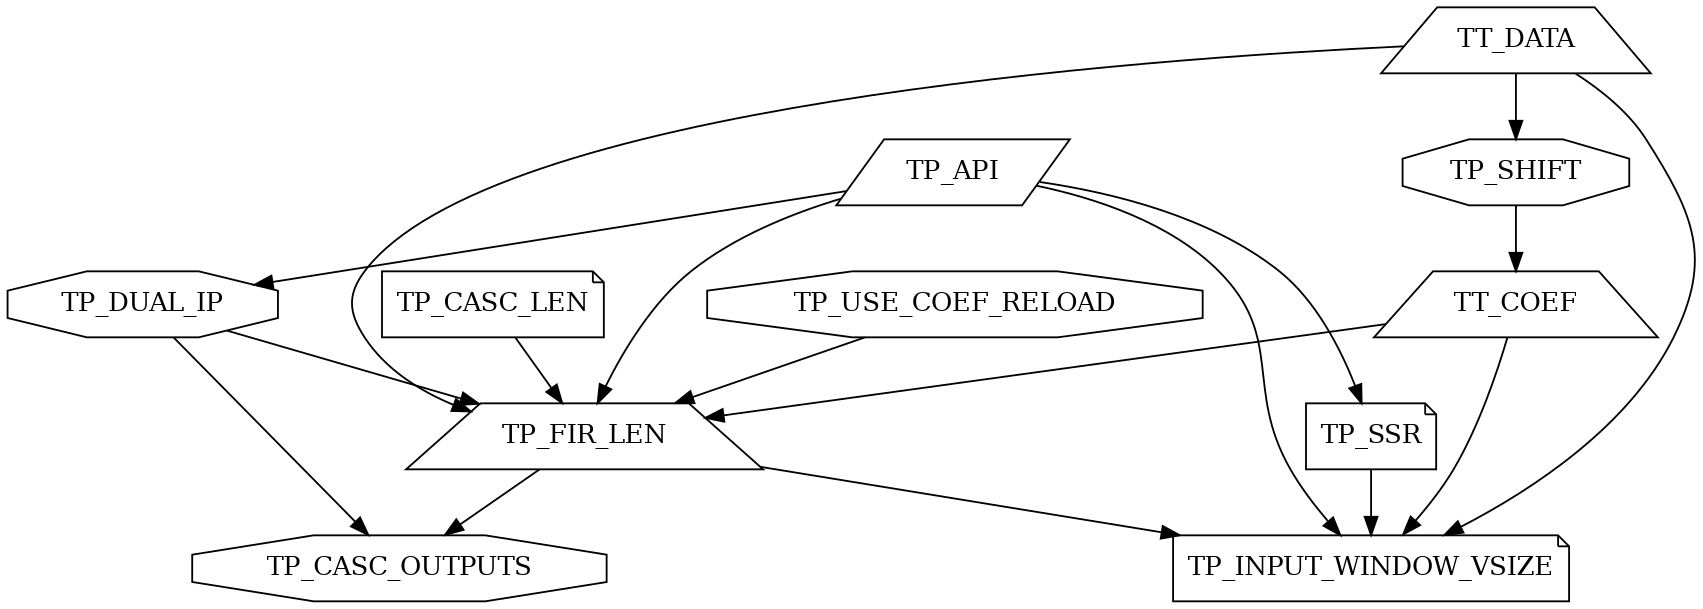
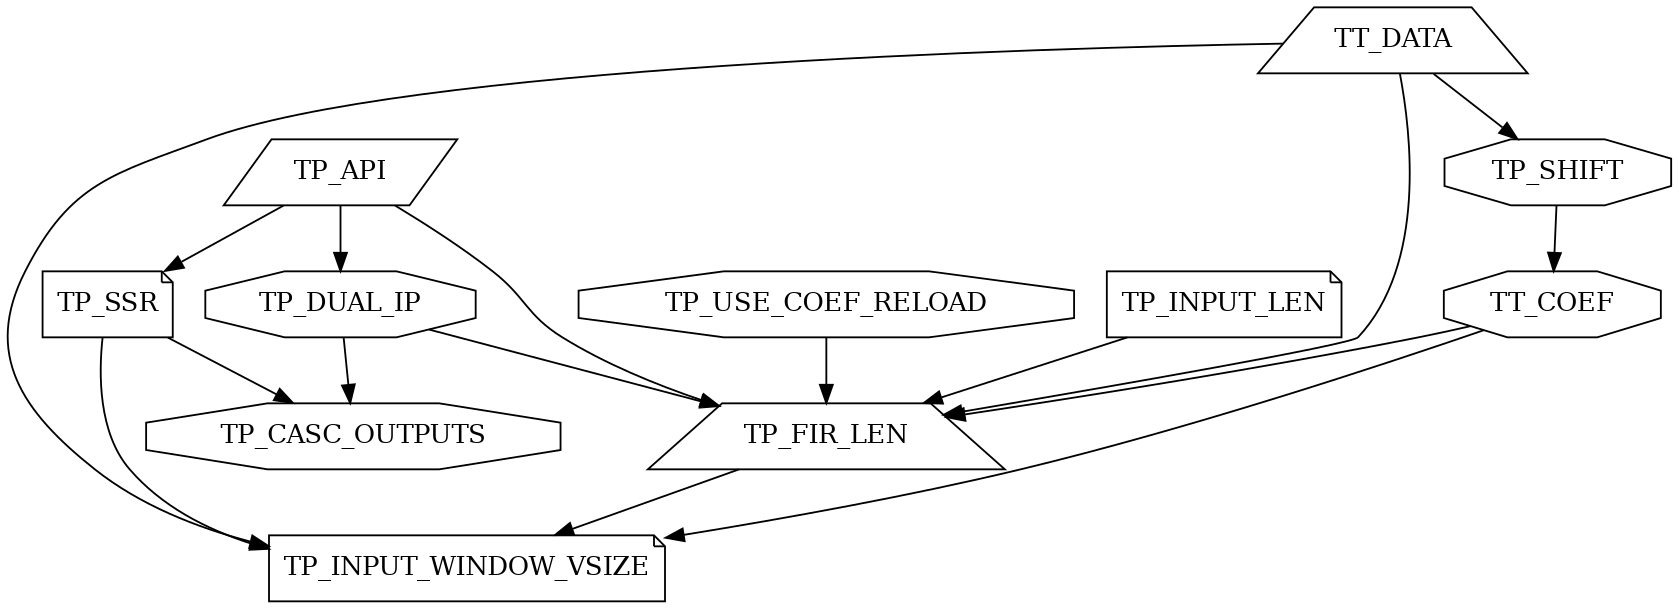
edge "TP_API" -> "TP_INPUT_WINDOW_VSIZE": removed
node "TP_CASC_LEN": label "TP_CASC_LEN" -> "TP_INPUT_LEN"
node "TT_COEF": shape trapezium -> octagon
edge "TP_FIR_LEN" -> "TP_CASC_OUTPUTS": now "TP_SSR" -> "TP_CASC_OUTPUTS"
